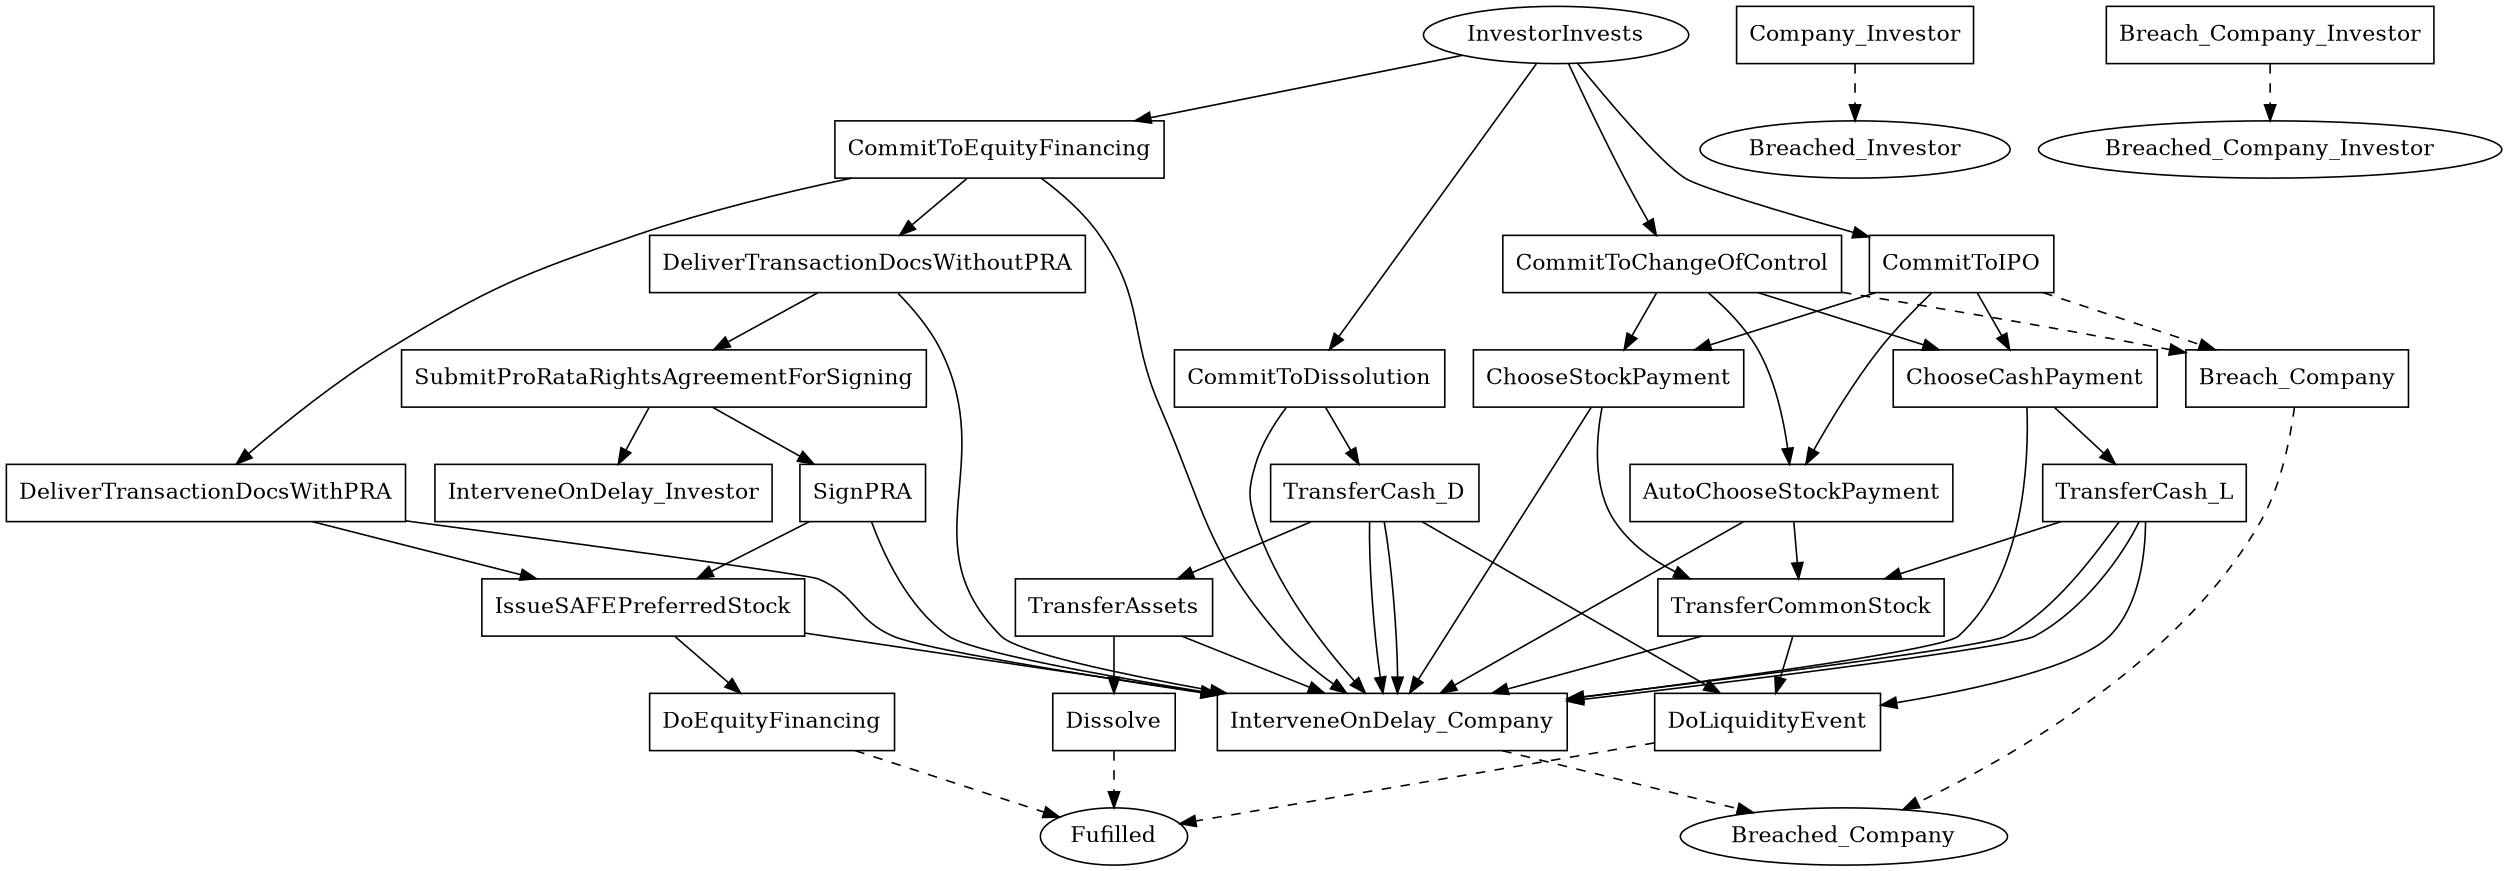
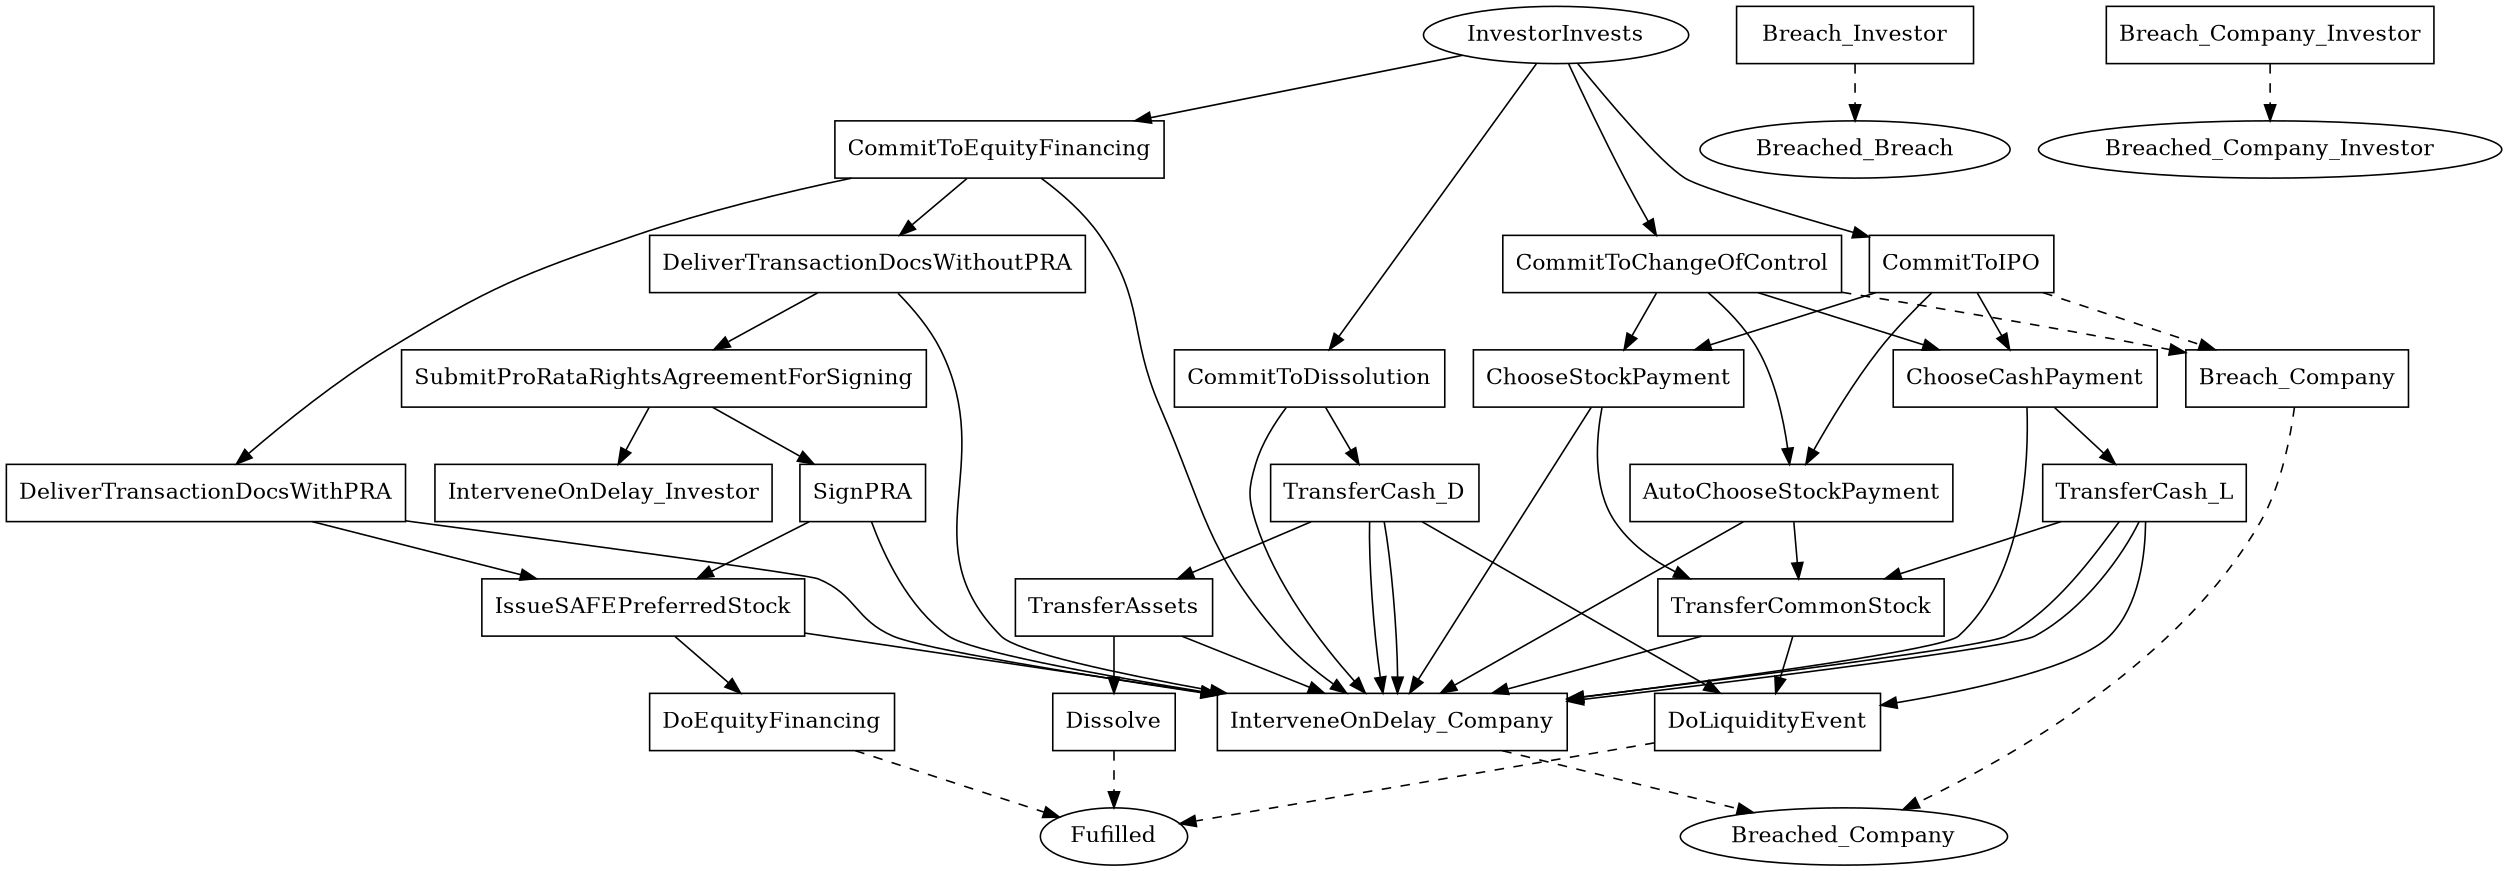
node "Company_Investor": label "Company_Investor" -> "Breach_Investor"
node "Breached_Investor": label "Breached_Investor" -> "Breached_Breach"
